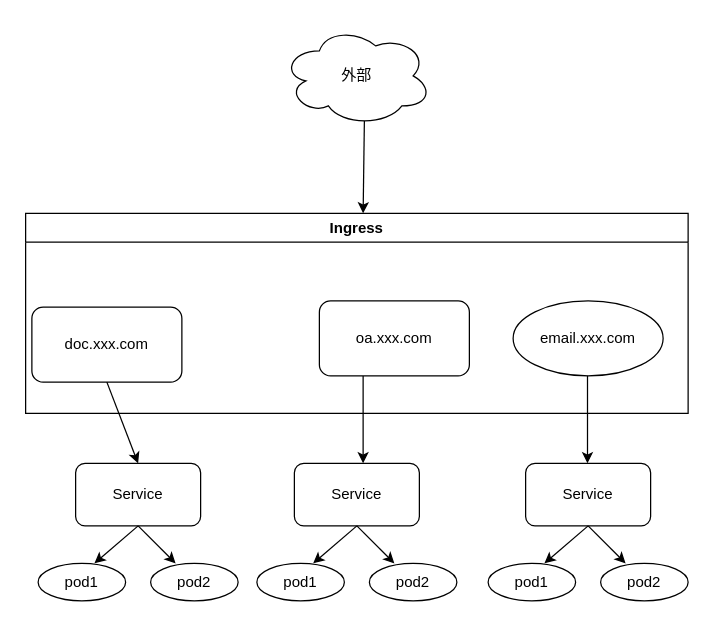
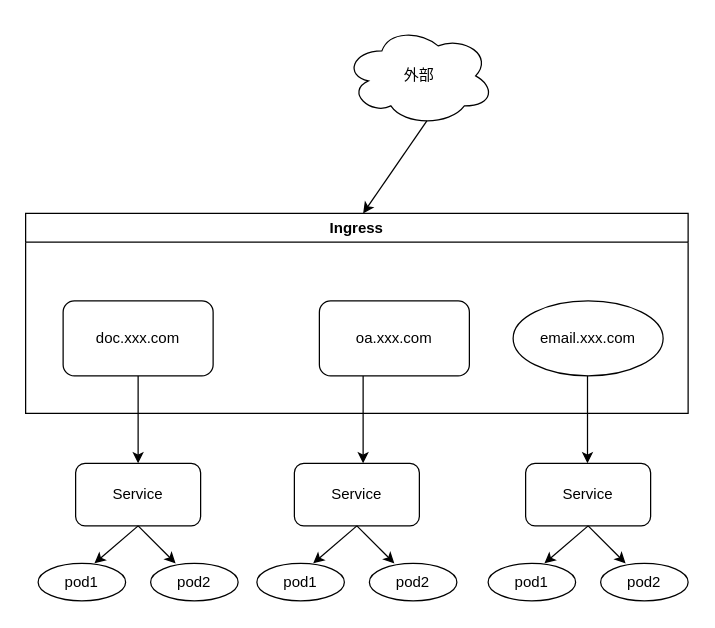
node "外部": moved (357, 76) -> (419, 76)
node "doc.xxx.com": moved (107, 344) -> (138, 338)
